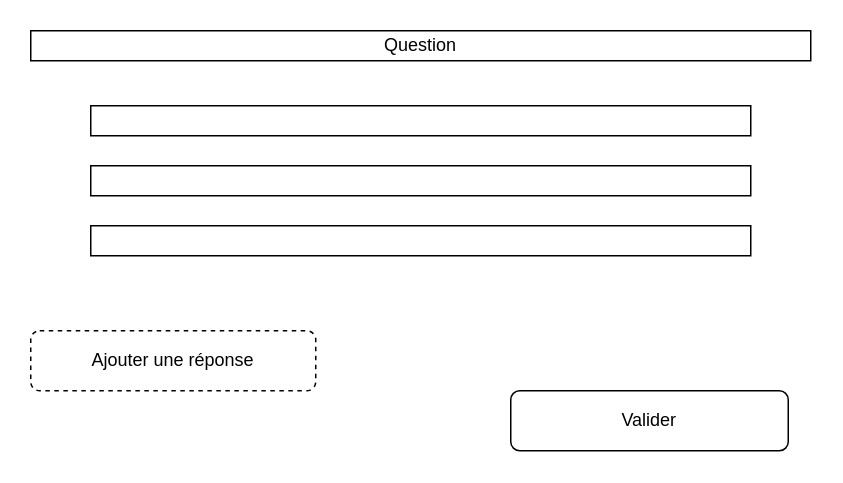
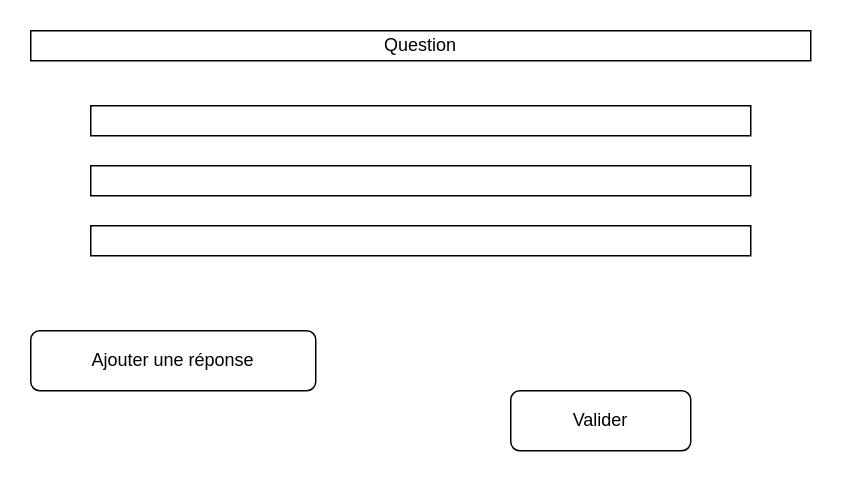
node "Ajouter une réponse": style dashed -> solid
node "Valider": size 278x60 -> 180x60
